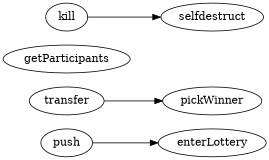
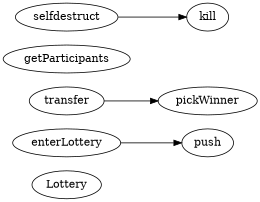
edge "kill" -> "selfdestruct": reversed
edge "push" -> "enterLottery": reversed
node "Lottery": added
